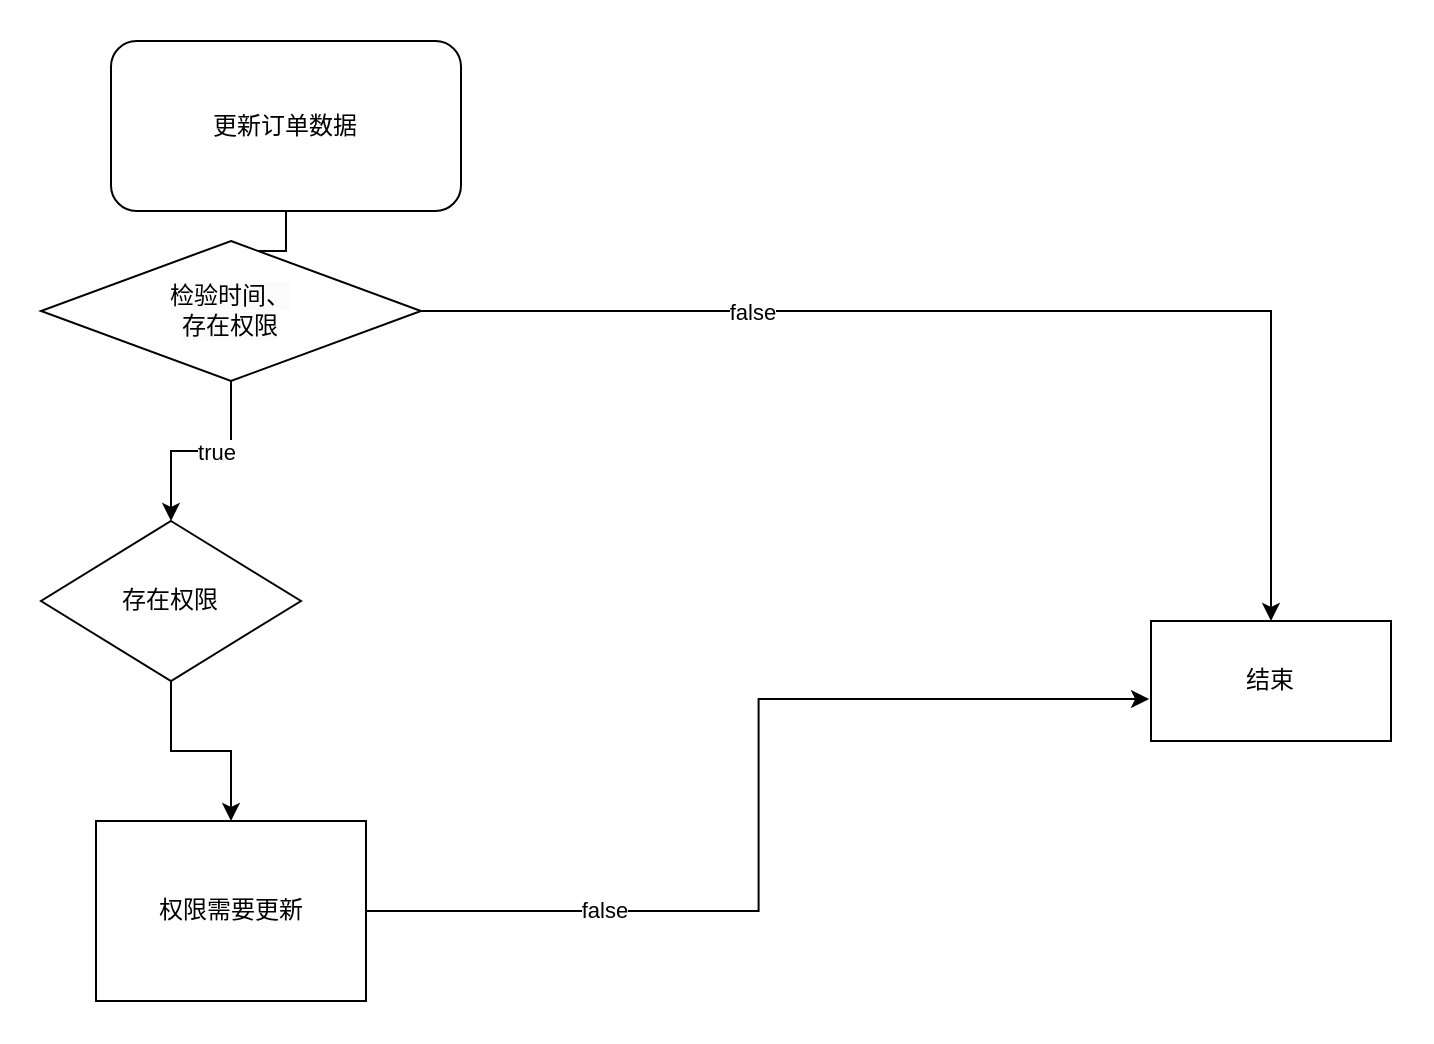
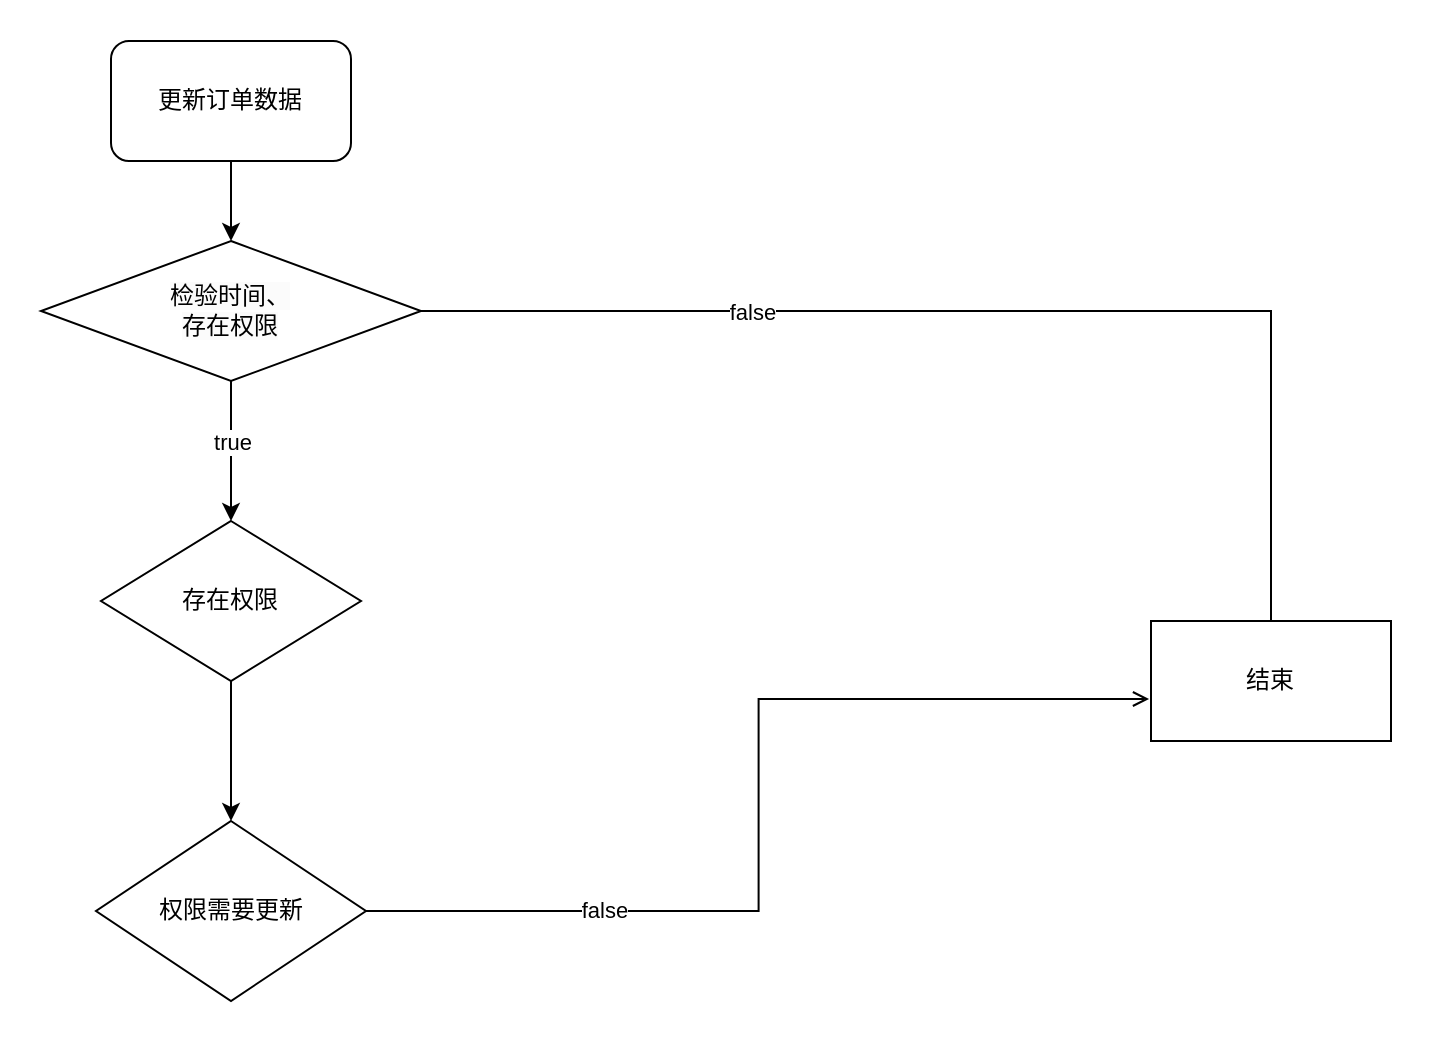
node "更新订单数据": size 350x170 -> 240x120
node "存在权限": moved (171, 601) -> (231, 601)
edge "检验时间、 存在权限" -> "结束": arrowhead classic -> none
edge "权限需要更新" -> "结束": arrowhead classic -> open
node "权限需要更新": shape rectangle -> diamond
